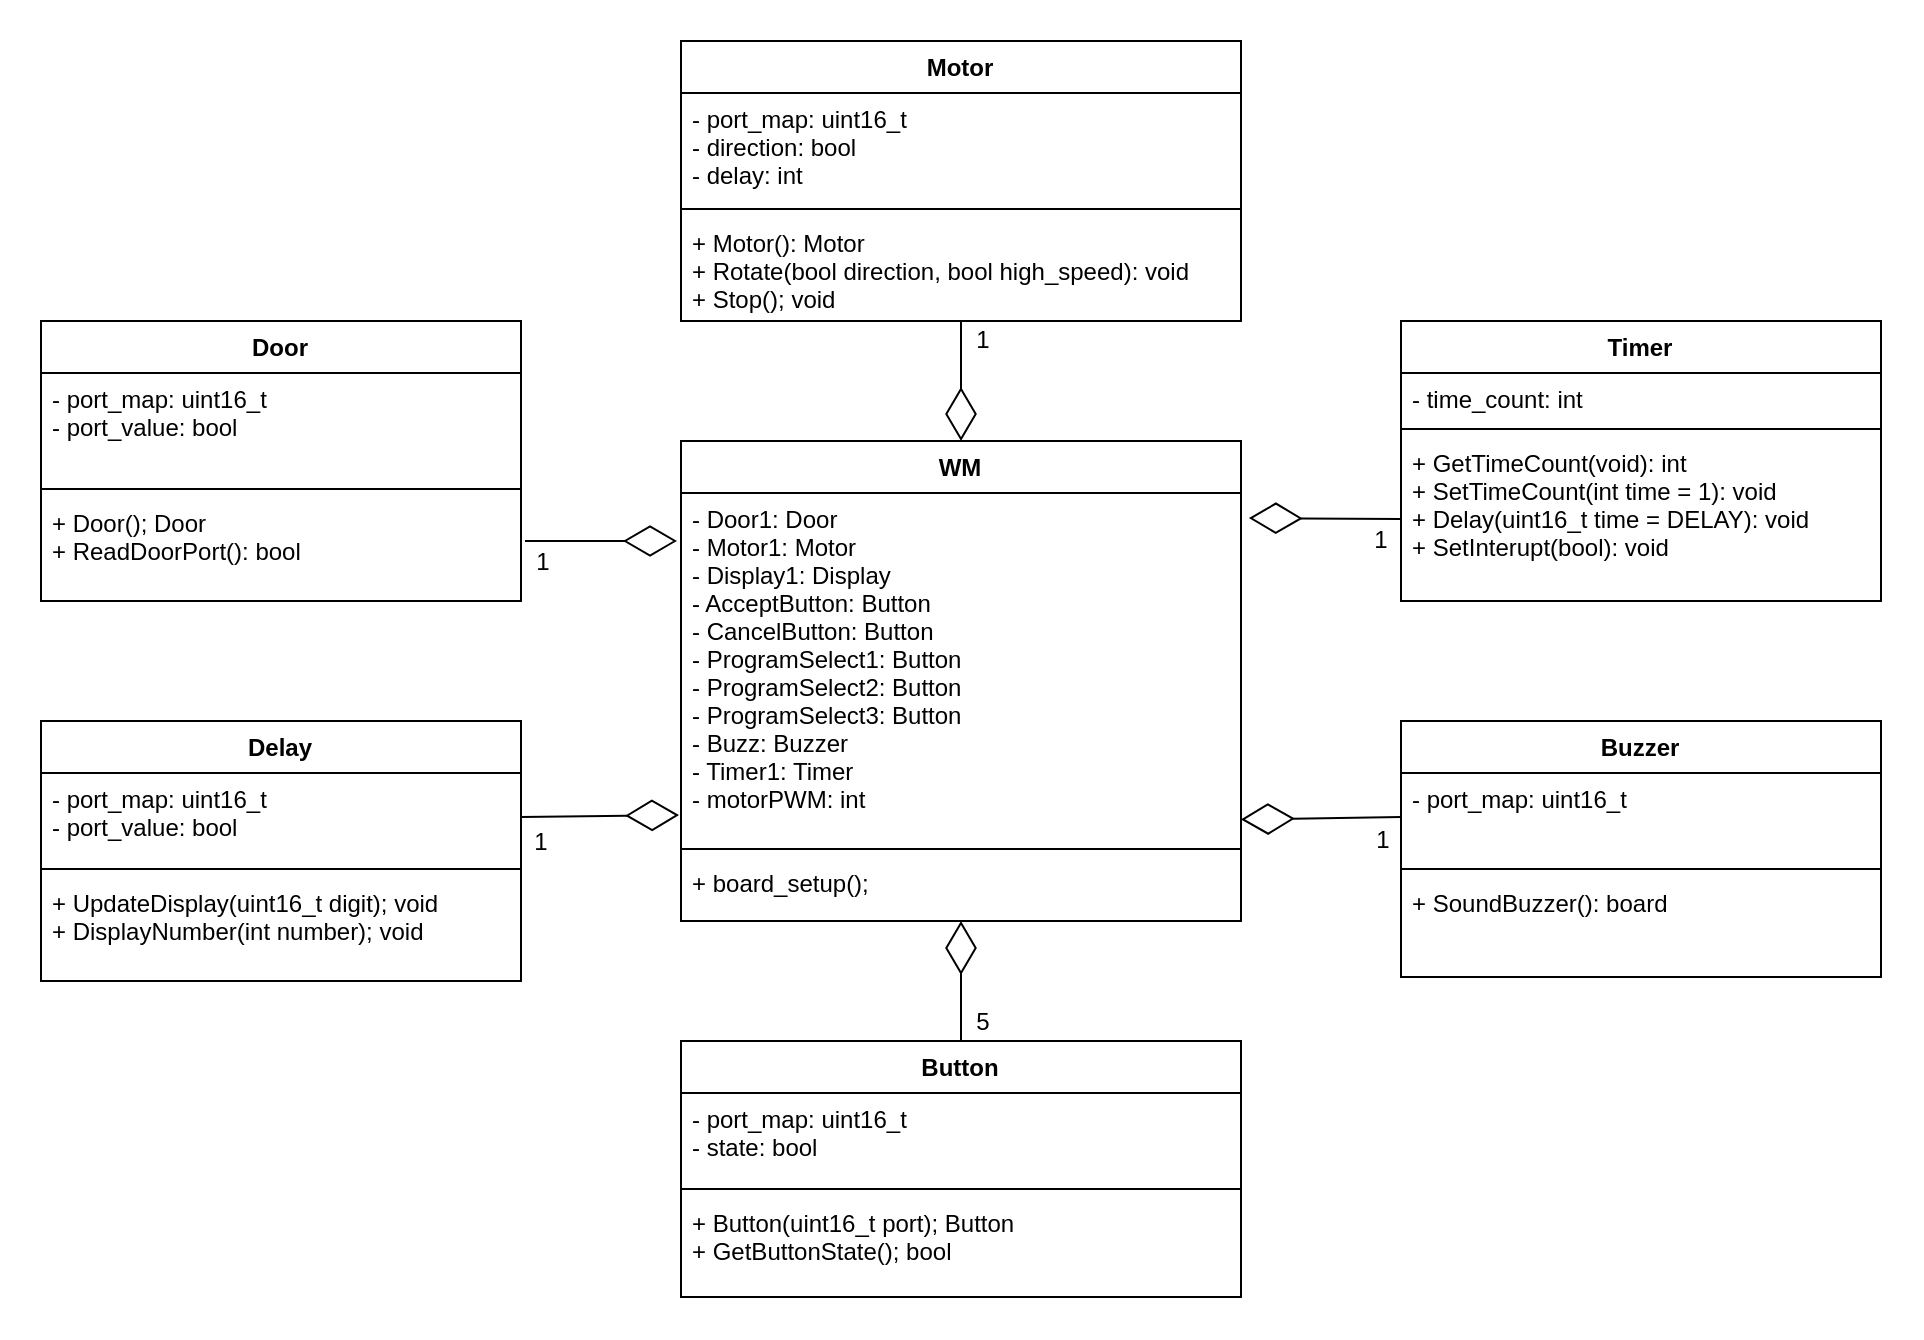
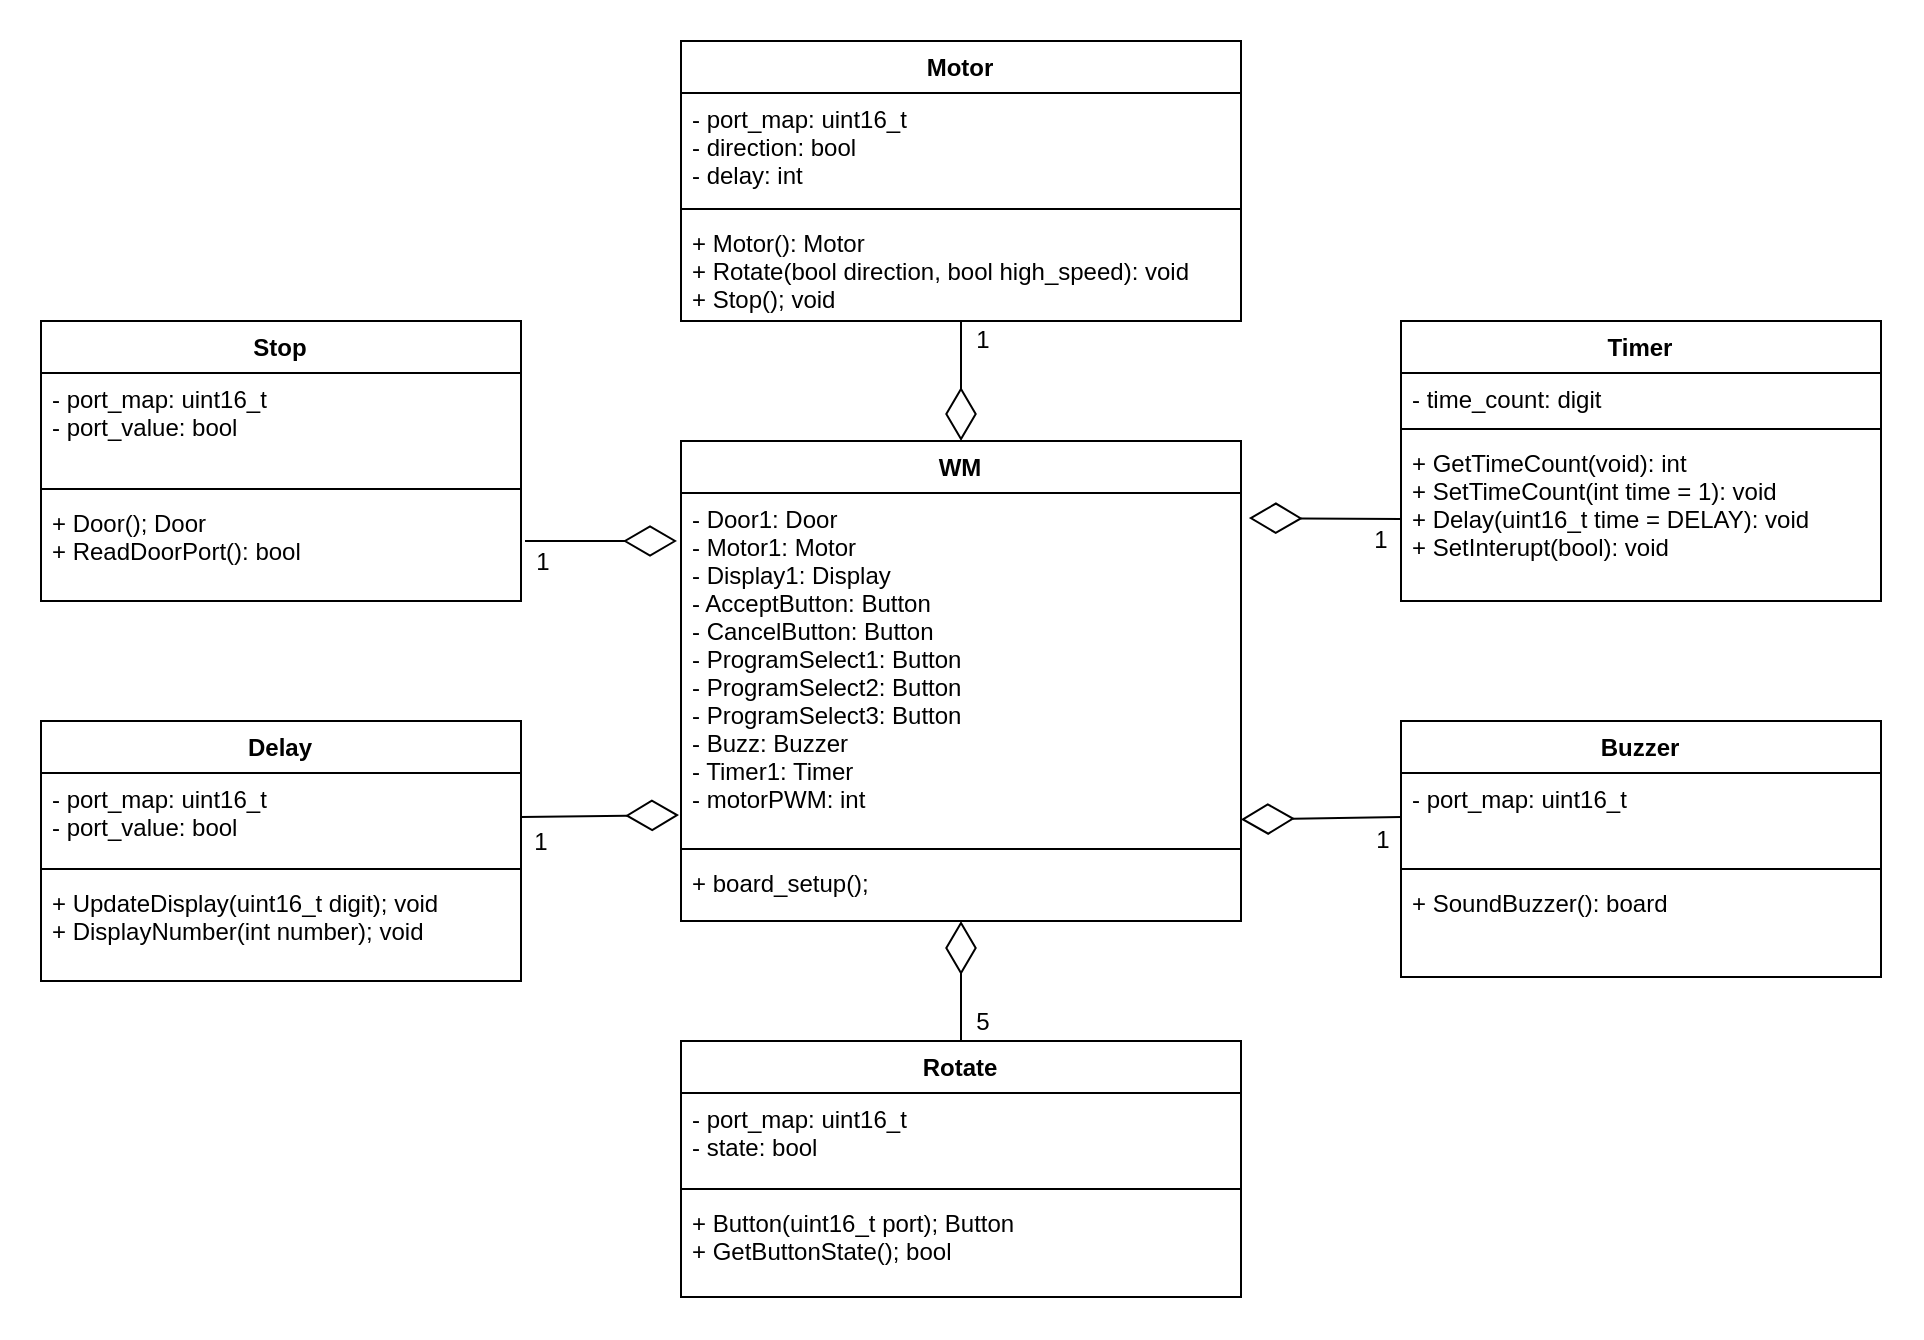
node "Door": label "Door" -> "Stop"
node "- time_count: int": label "- time_count: int" -> "- time_count: digit"
node "Button": label "Button" -> "Rotate"
